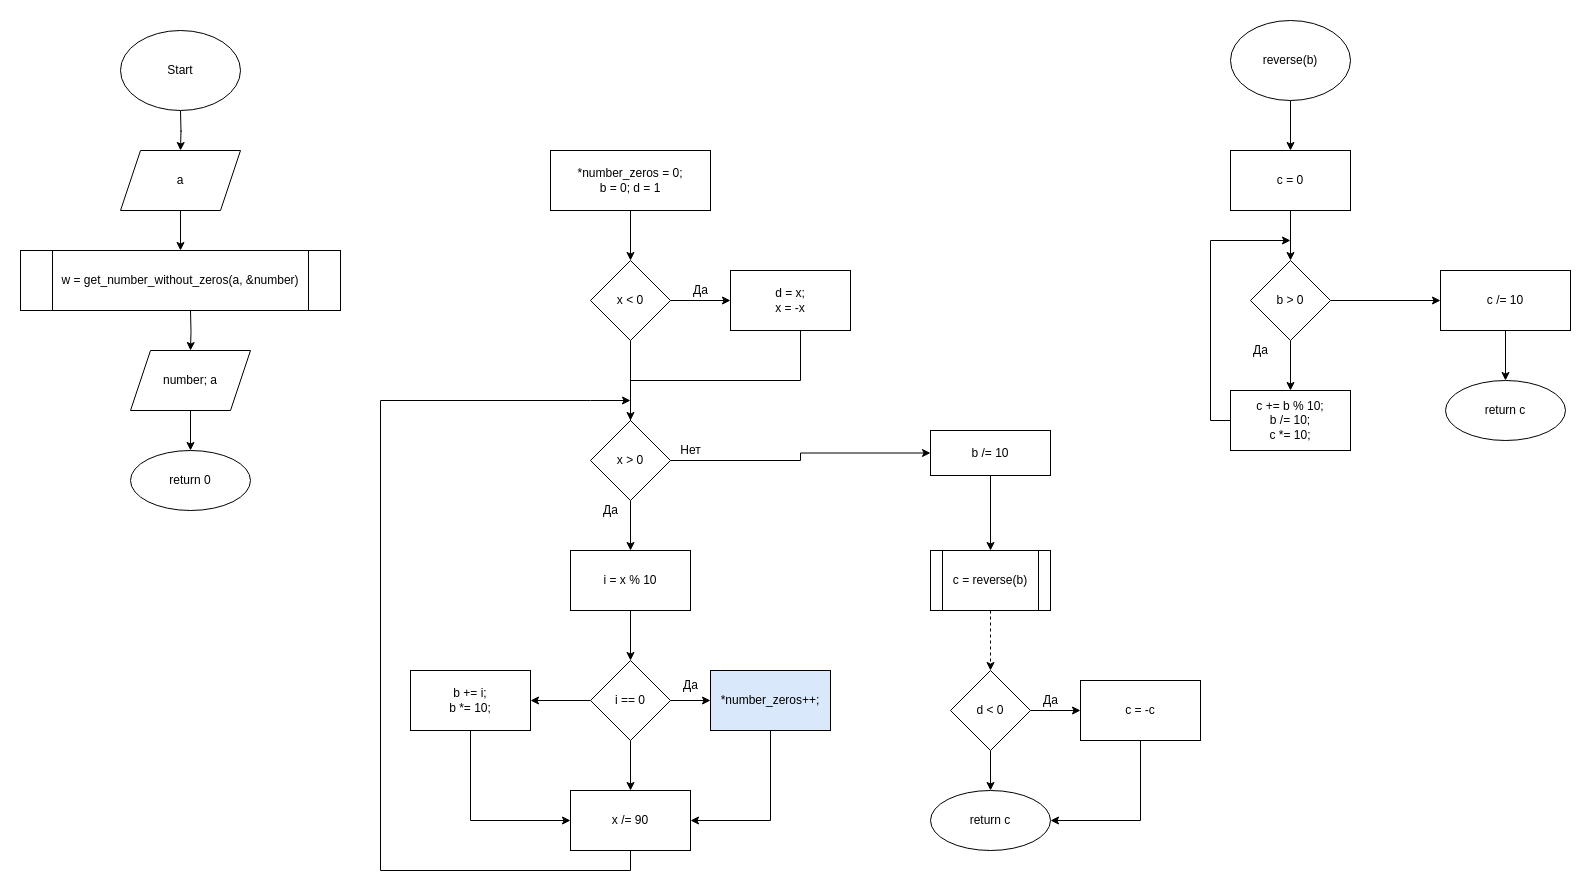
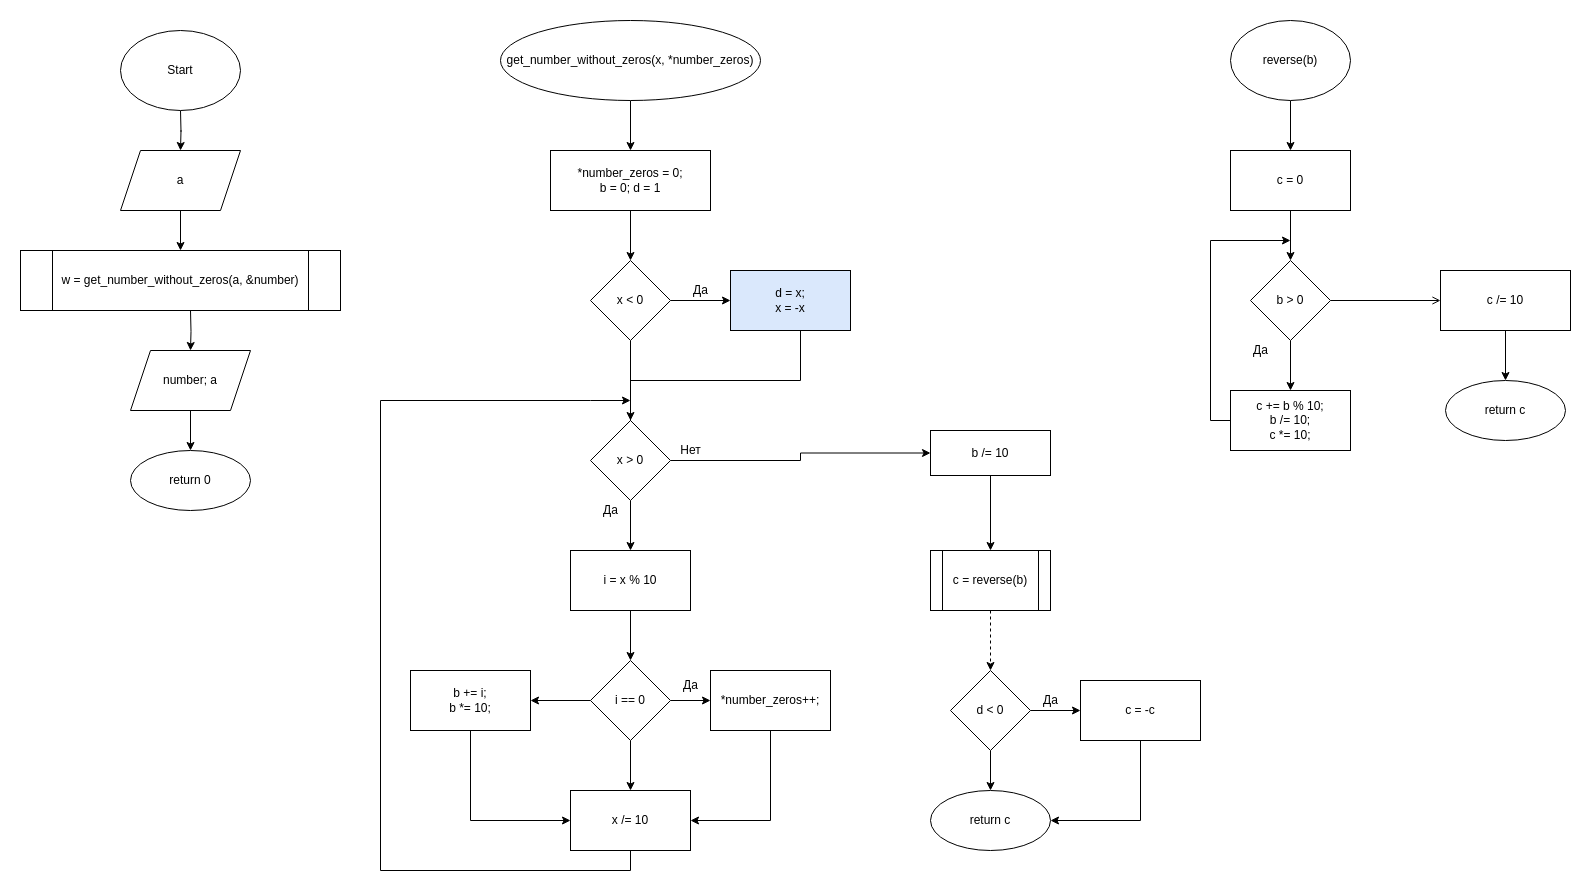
node "get_number_without_zeros(x, *number_zeros)": added
edge "get_number_without_zeros(x, *number_zeros)" -> "*number_zeros = 0; b = 0; d = 1": added
node "d = x; x = -x": fillcolor #ffffff -> #dae8fc
edge "b > 0" -> "c /= 10": arrowhead classic -> open
node "*number_zeros++;": fillcolor #dae8fc -> #ffffff
node "x /= 90": label "x /= 90" -> "x /= 10"
